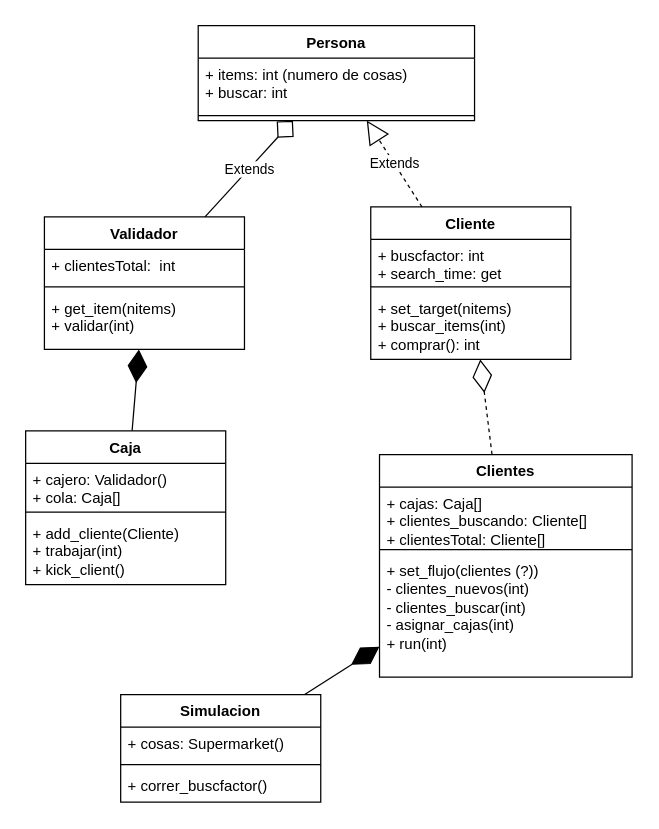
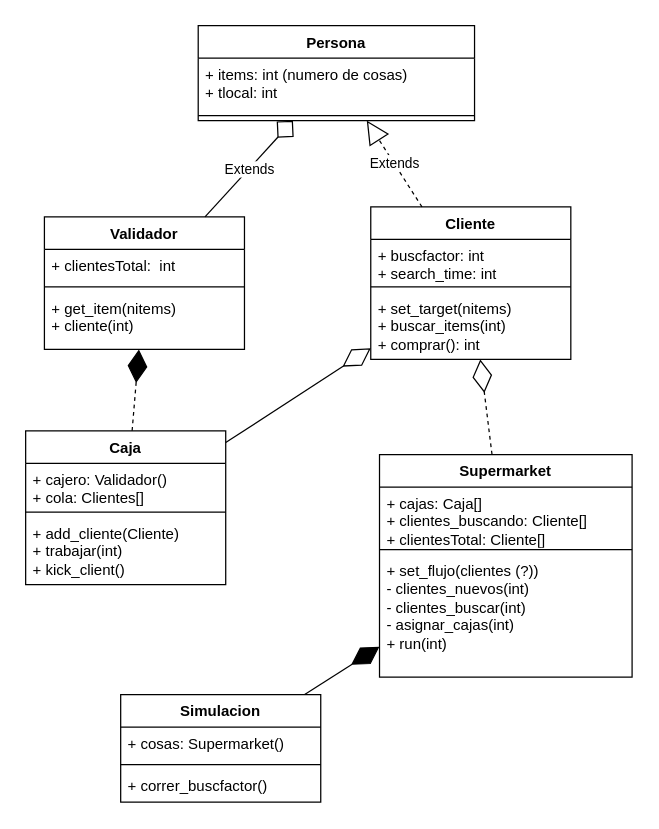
node "+ items: int (numero de cosas) + buscar: int": label "+ items: int (numero de cosas) + buscar: int" -> "+ items: int (numero de cosas) + tlocal: int"
node "+ buscfactor: int + search_time: get": label "+ buscfactor: int + search_time: get" -> "+ buscfactor: int + search_time: int"
node "+ get_item(nitems) + validar(int)": label "+ get_item(nitems) + validar(int)" -> "+ get_item(nitems) + cliente(int)"
edge "Caja" -> "Cliente": added
edge "Caja" -> "Validador": style solid -> dashed
node "Clientes": label "Clientes" -> "Supermarket"
node "+ cajero: Validador() + cola: Caja[]": label "+ cajero: Validador() + cola: Caja[]" -> "+ cajero: Validador() + cola: Clientes[]"
